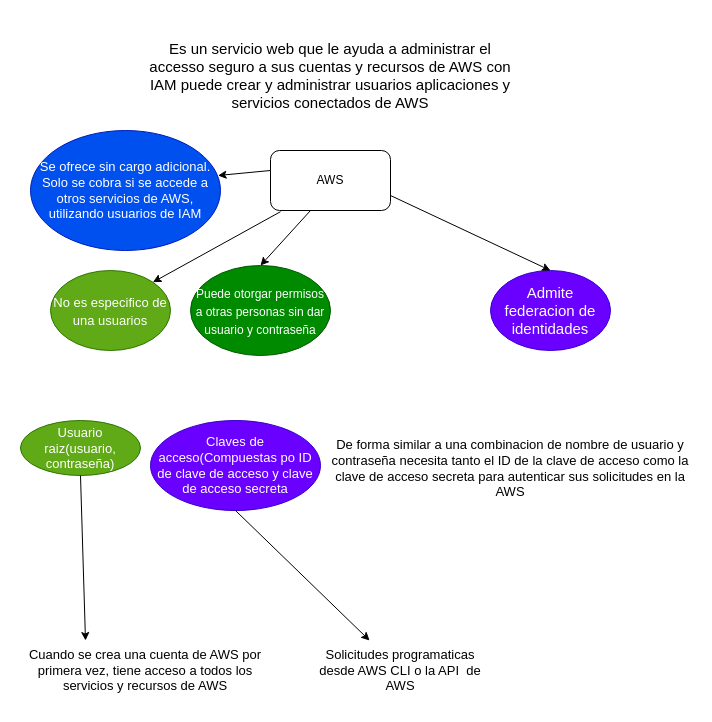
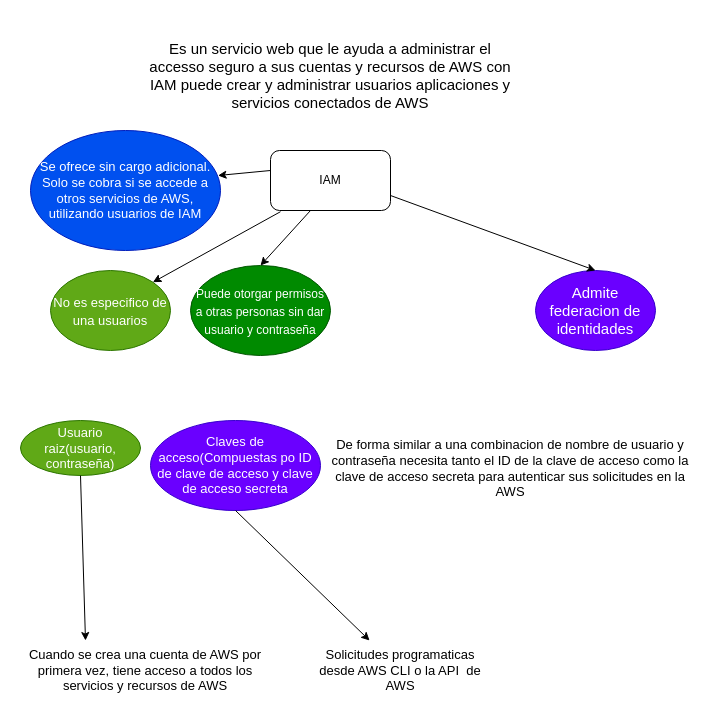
node "AWS": label "AWS" -> "IAM"
node "Admite federacion de identidades": moved (551, 311) -> (596, 311)
